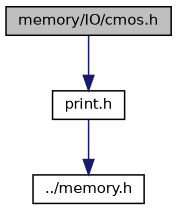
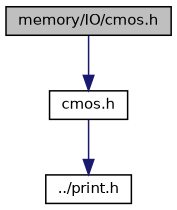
node "print.h": label "print.h" -> "cmos.h"
node "../memory.h": label "../memory.h" -> "../print.h"
